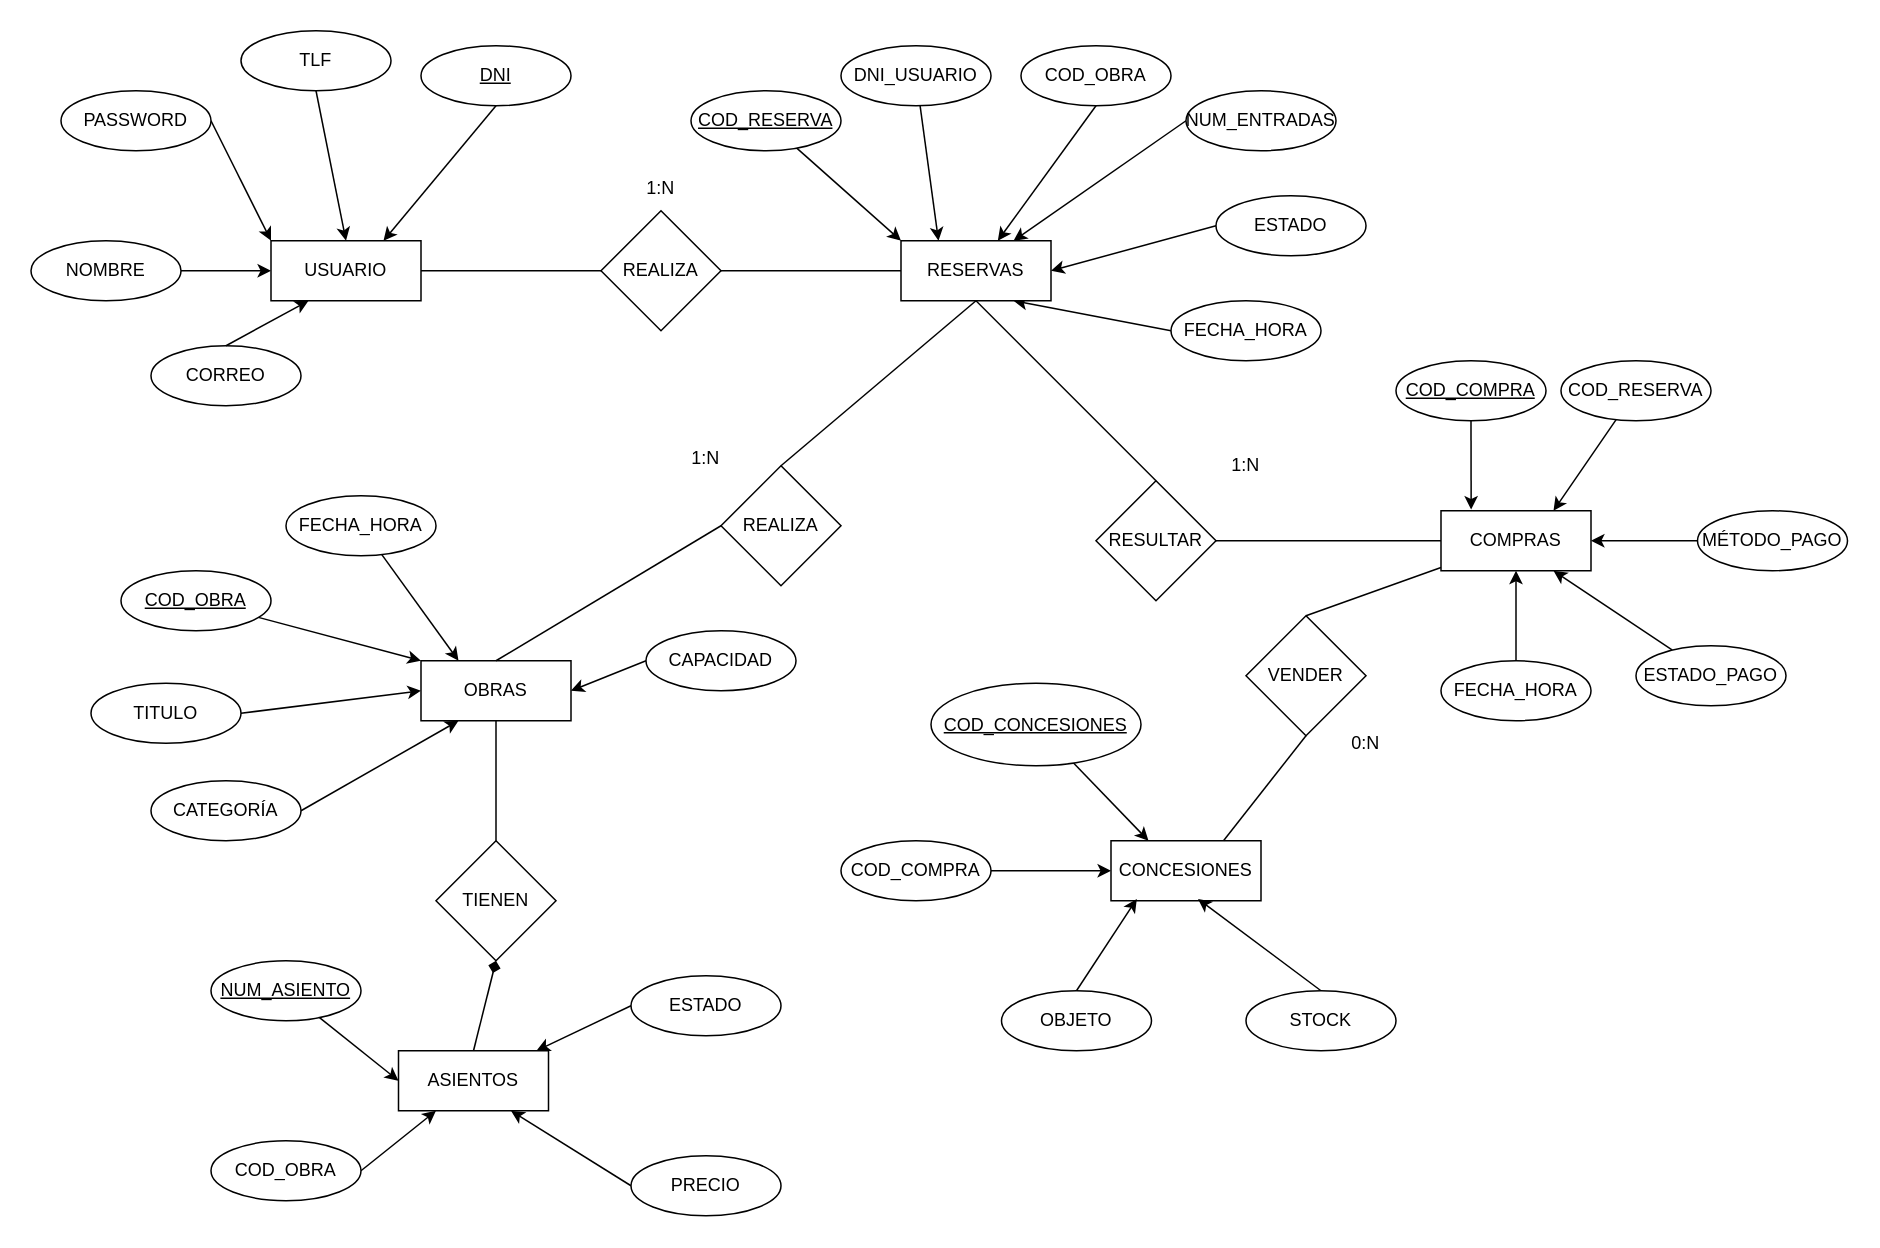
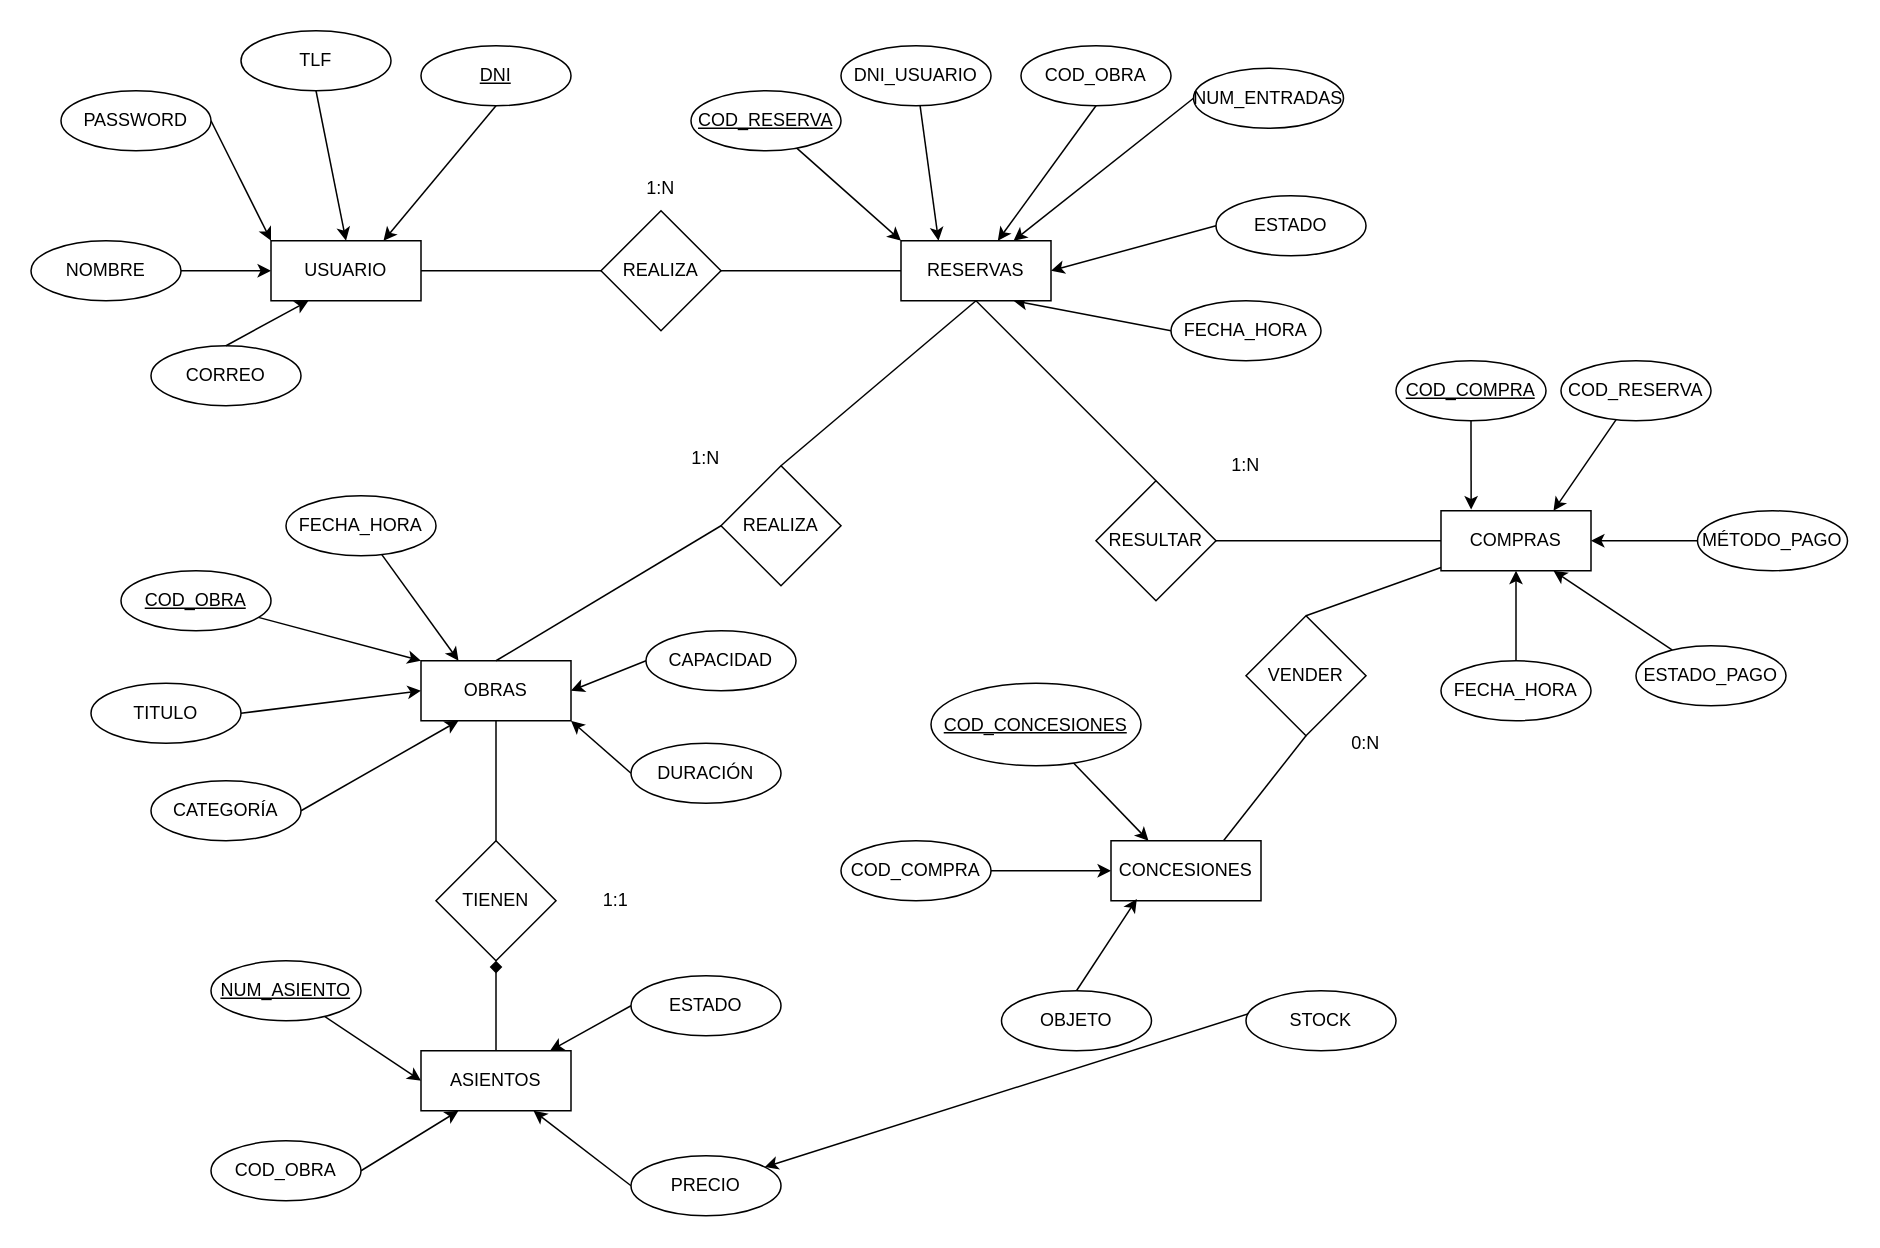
node "NUM_ENTRADAS": moved (1261, 121) -> (1268, 98)
edge "DURACIÓN" -> "OBRAS": added
node "DURACIÓN": added
node "1:1": added
edge "STOCK" -> "CONCESIONES": now "STOCK" -> "PRECIO"
node "ASIENTOS": moved (473, 1081) -> (496, 1081)
